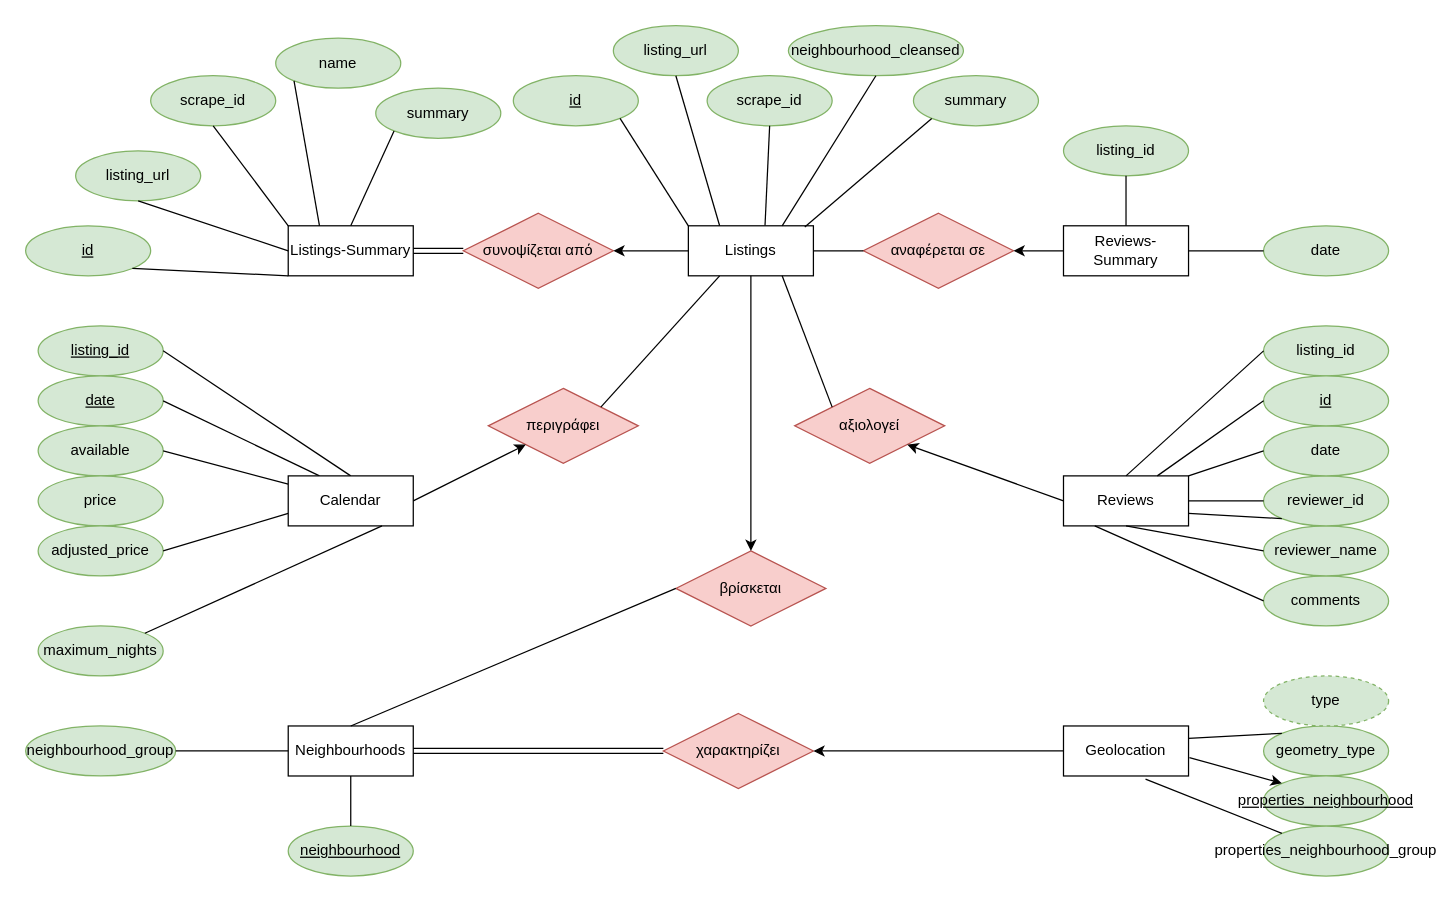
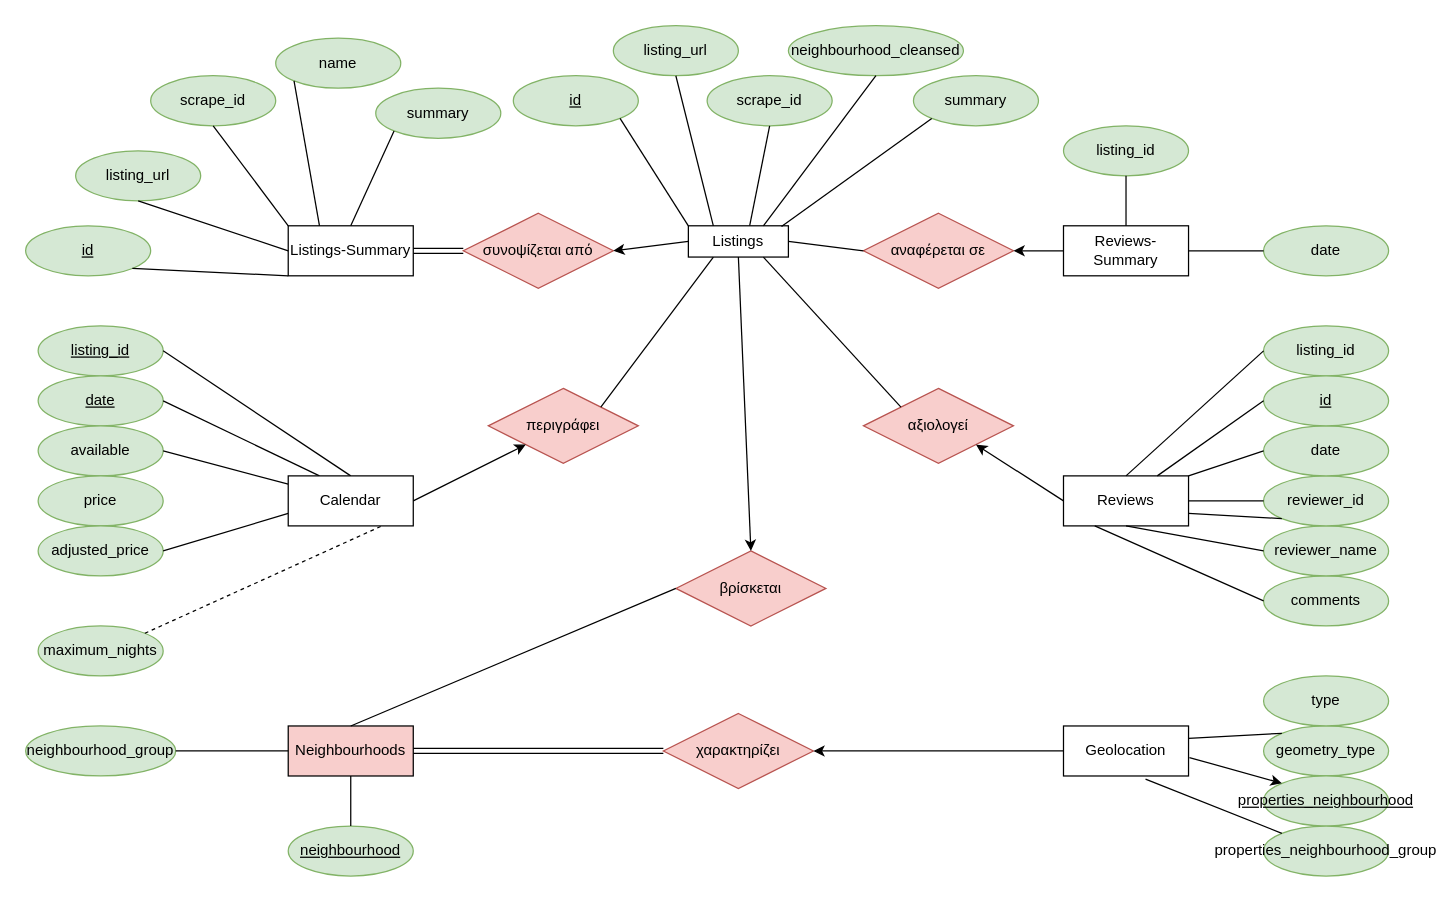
node "Listings": size 125x50 -> 100x31
node "αξιολογεί": moved (869, 426) -> (938, 426)
edge "Calendar" -- "maximum_nights": style solid -> dashed
node "type": style dashed -> solid
node "Neighbourhoods": fillcolor #ffffff -> #f8cecc
